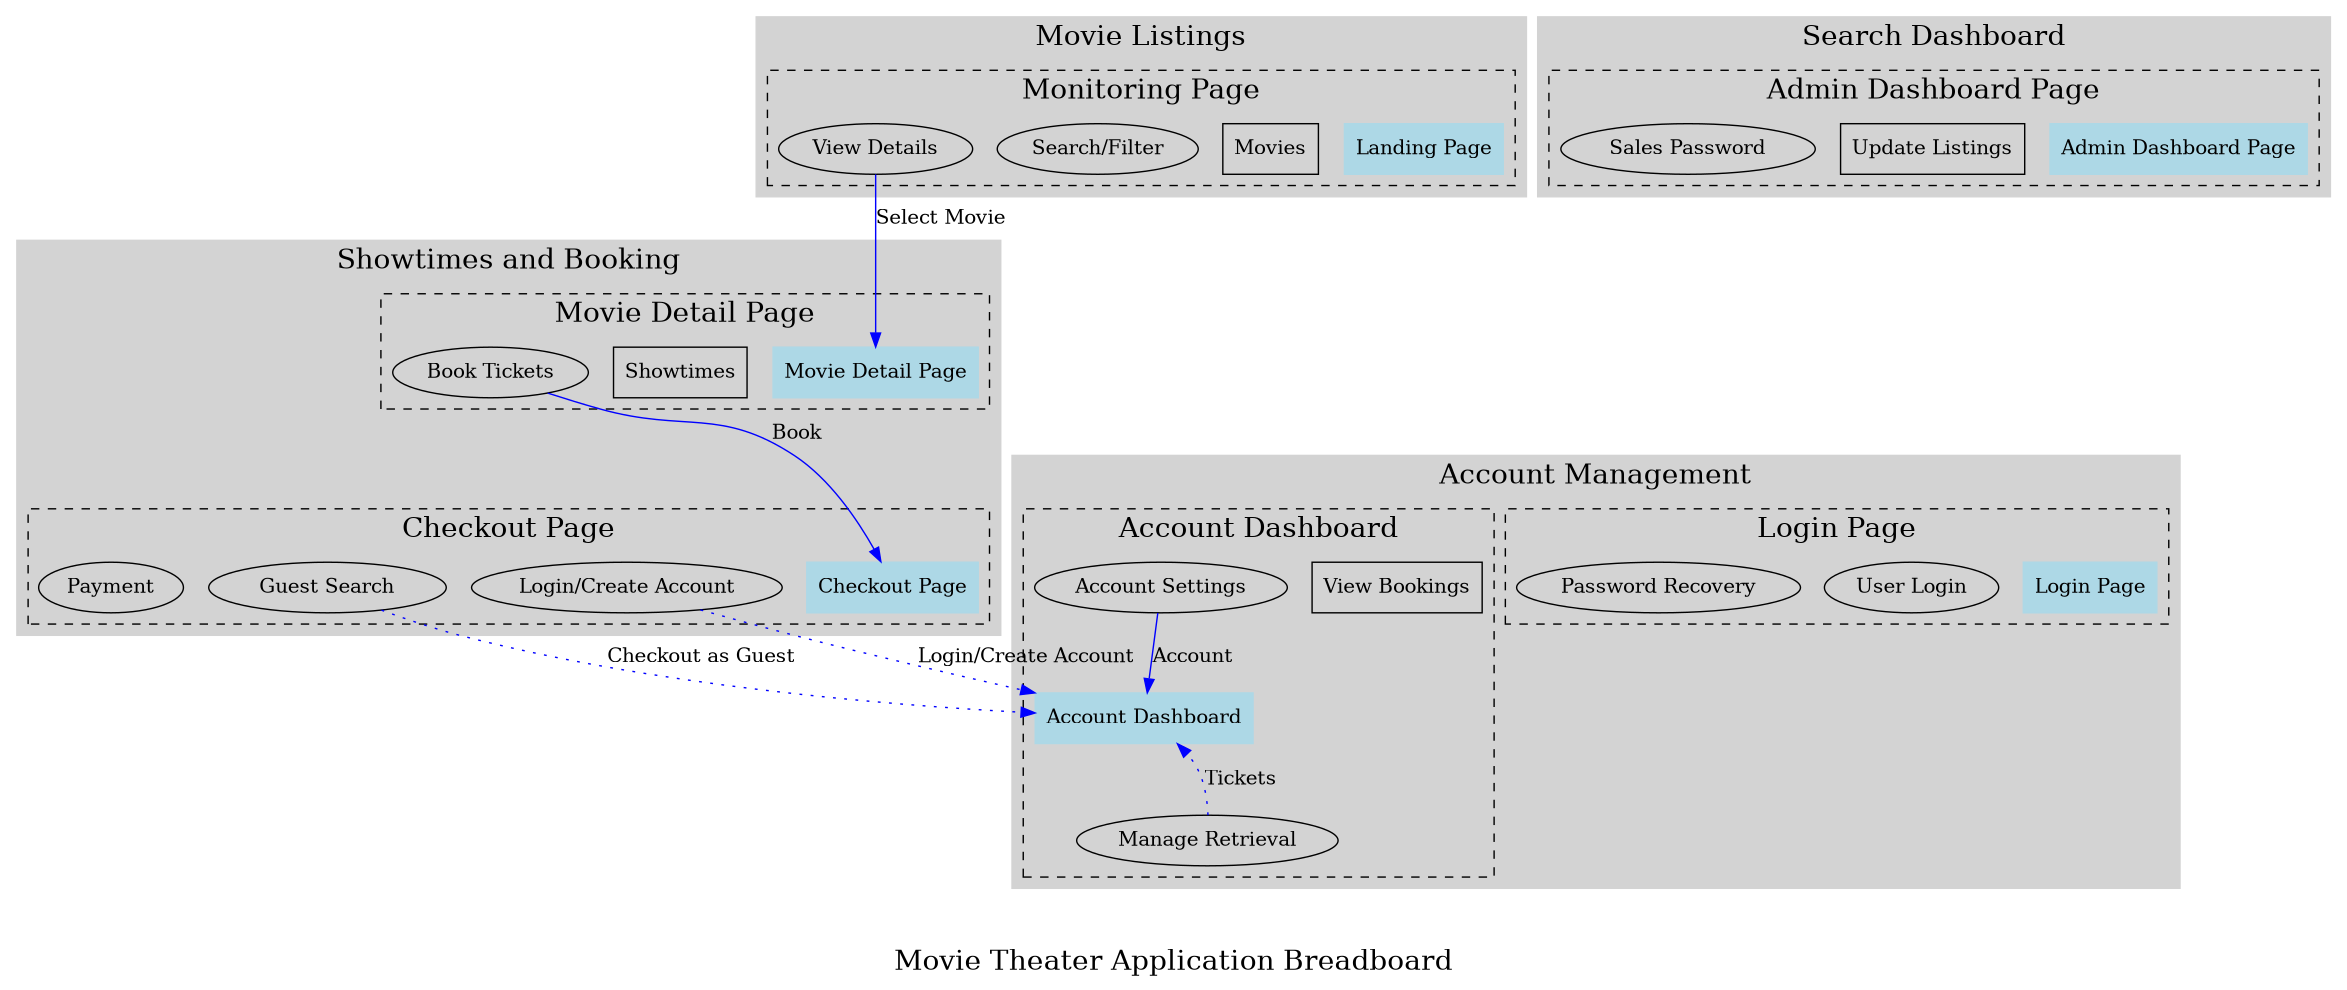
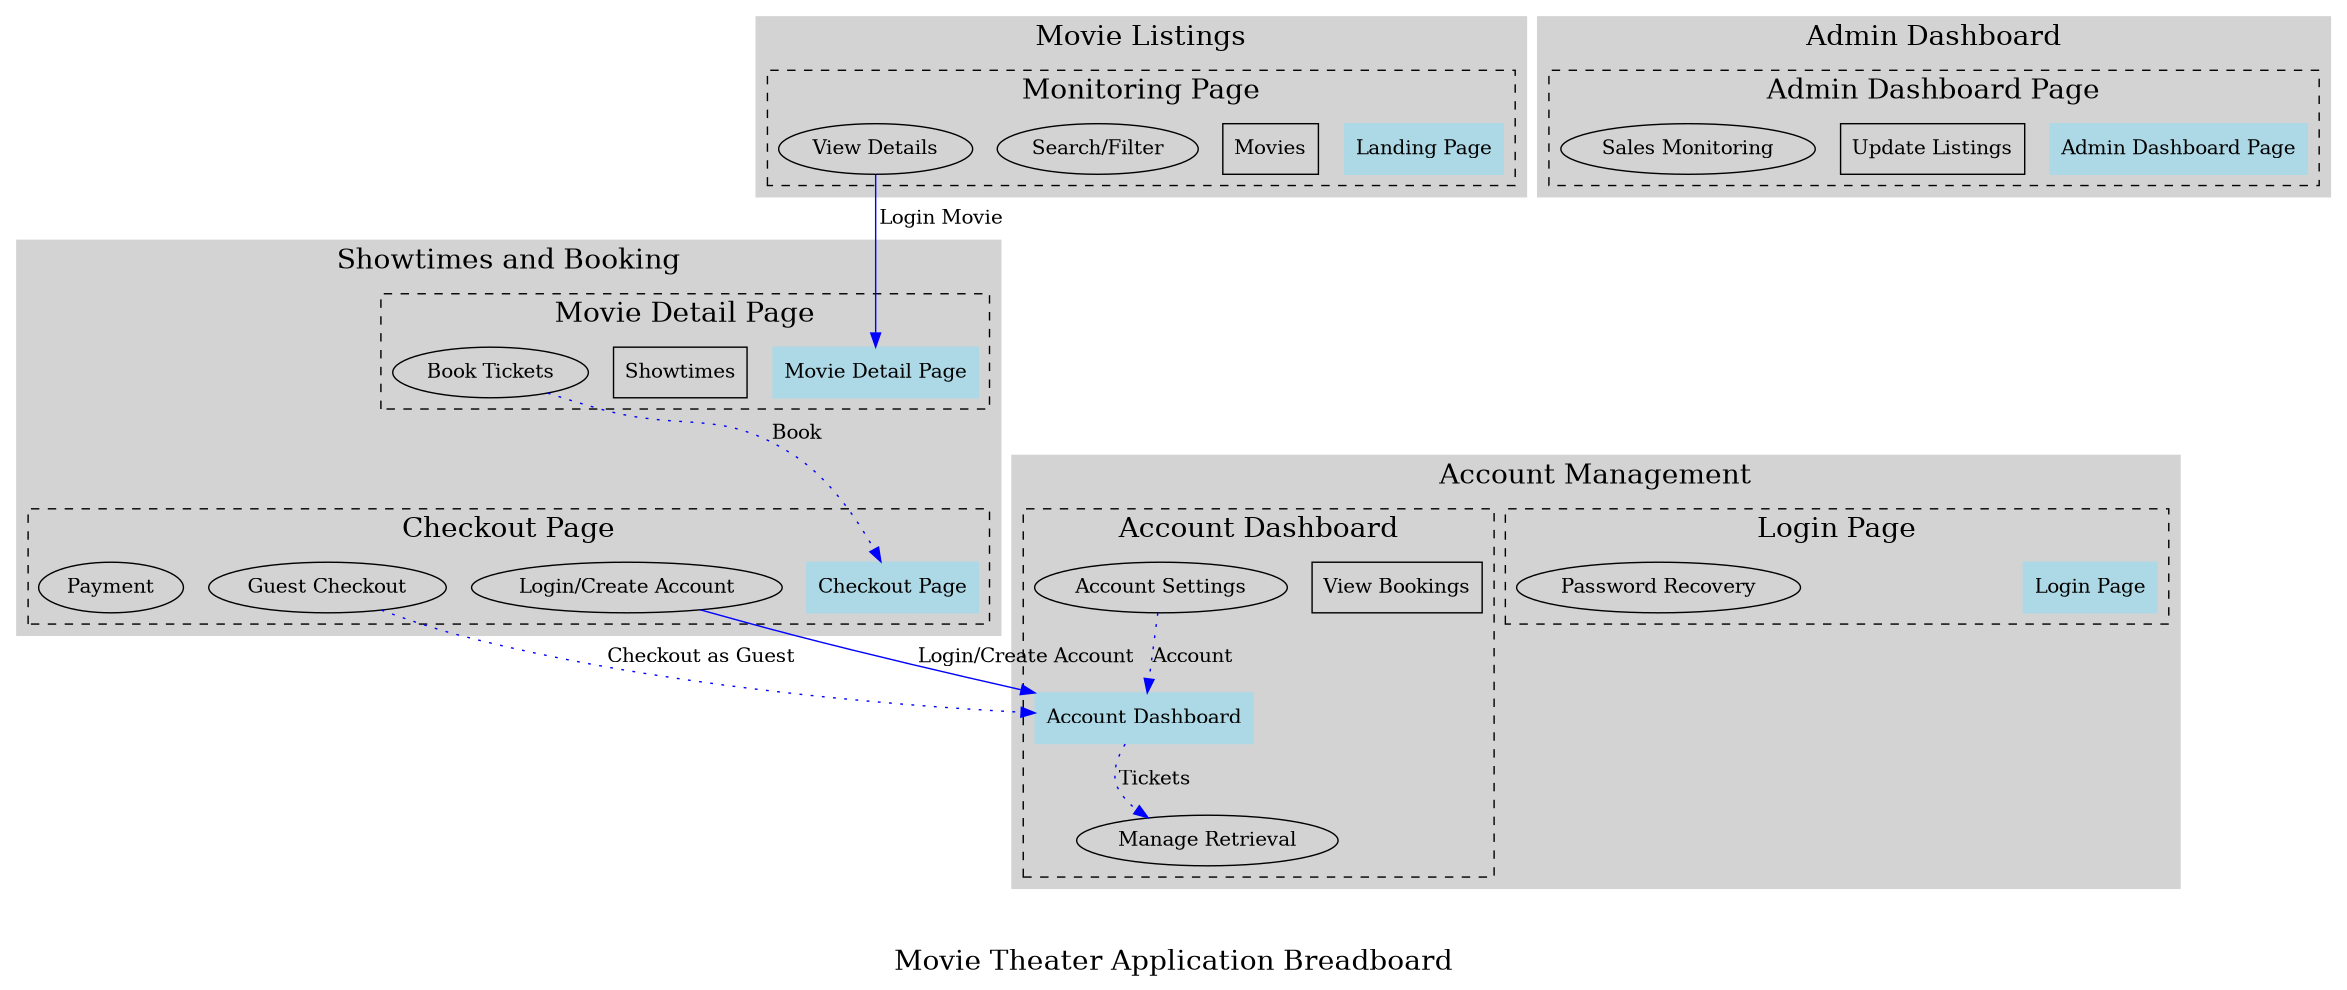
cluster "Search Dashboard": label "Search Dashboard" -> "Admin Dashboard"
node "Sales Password": label "Sales Password" -> "Sales Monitoring"
edge "View Details" -> "Movie Detail Page": label "Select Movie" -> "Login Movie"
edge "Book Tickets" -> "Checkout Page": style solid -> dotted
node "Guest Search": label "Guest Search" -> "Guest Checkout"
node "User Login": removed
edge "Account Settings" -> "Account Dashboard": style solid -> dotted
edge "Login/Create Account" -> "Account Dashboard": style dotted -> solid
edge "Manage Retrieval" -> "Account Dashboard": reversed
